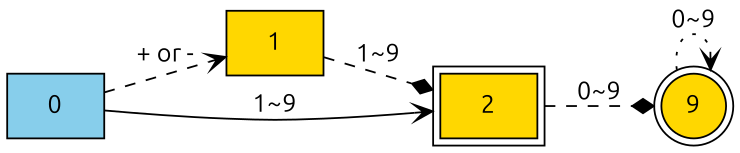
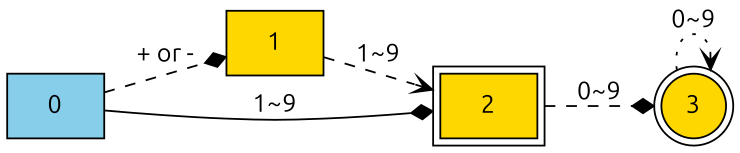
edge "1" -> "2": arrowhead diamond -> vee
edge "0" -> "1": arrowhead vee -> diamond
node "9": label "9" -> "3"
edge "0" -> "2": arrowhead vee -> diamond
